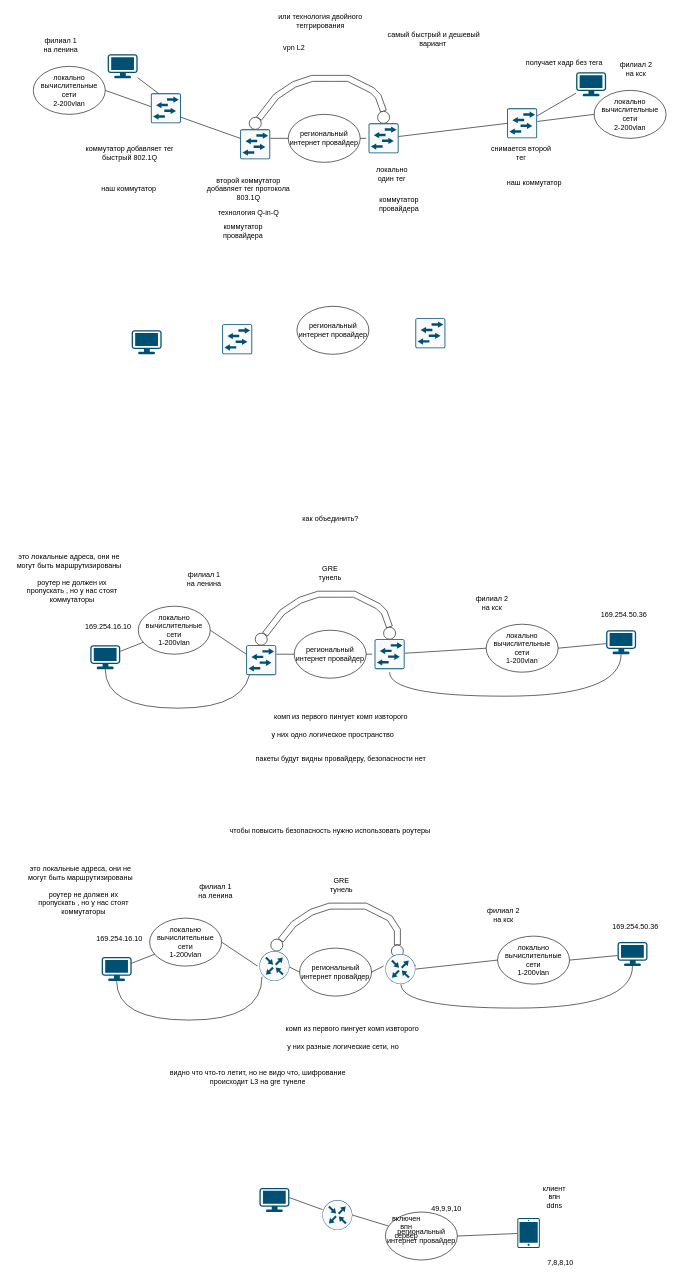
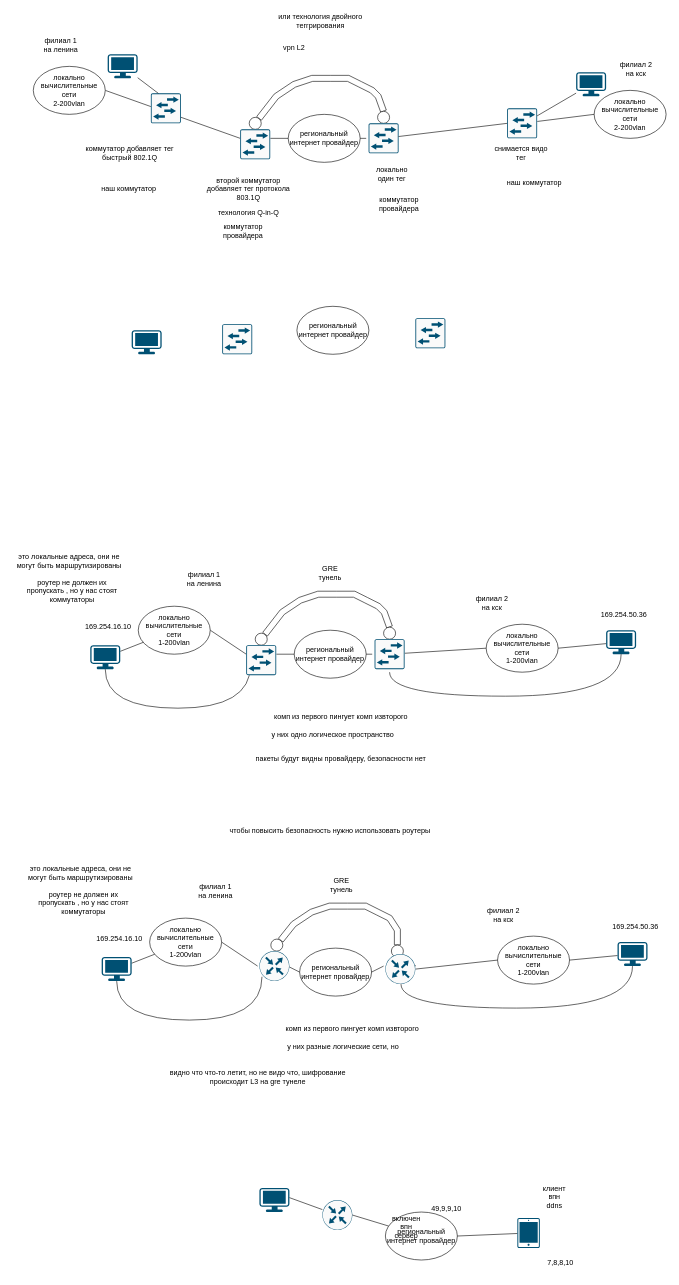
node "самый быстрый и дешевый вариант": removed
node "получает кадр без тега": removed
node "снимается второй тег": label "снимается второй тег" -> "снимается видо тег"
node "как объединить?": removed
